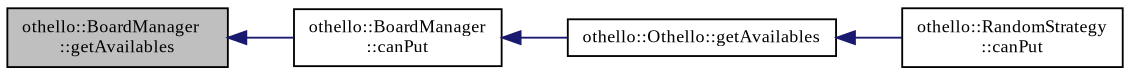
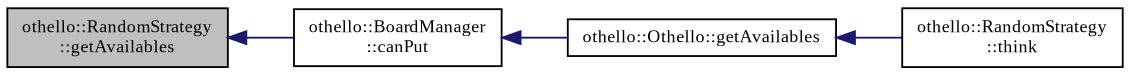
node "othello::BoardManager ::getAvailables": label "othello::BoardManager ::getAvailables" -> "othello::RandomStrategy ::getAvailables"
node "othello::RandomStrategy ::canPut": label "othello::RandomStrategy ::canPut" -> "othello::RandomStrategy ::think"
